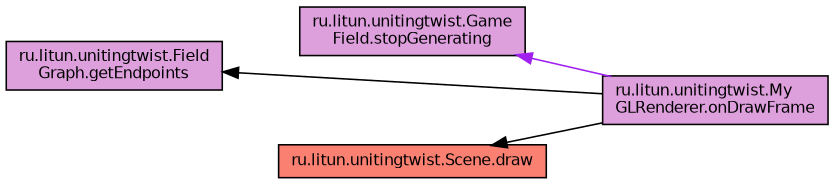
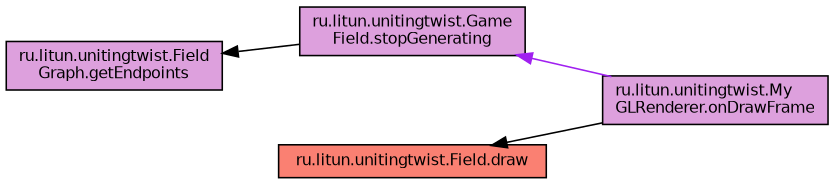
edge "ru.litun.unitingtwist.My GLRenderer.onDrawFrame" -> "ru.litun.unitingtwist.Field Graph.getEndpoints": now "ru.litun.unitingtwist.Game Field.stopGenerating" -> "ru.litun.unitingtwist.Field Graph.getEndpoints"
node "ru.litun.unitingtwist.Scene.draw": label "ru.litun.unitingtwist.Scene.draw" -> "ru.litun.unitingtwist.Field.draw"
